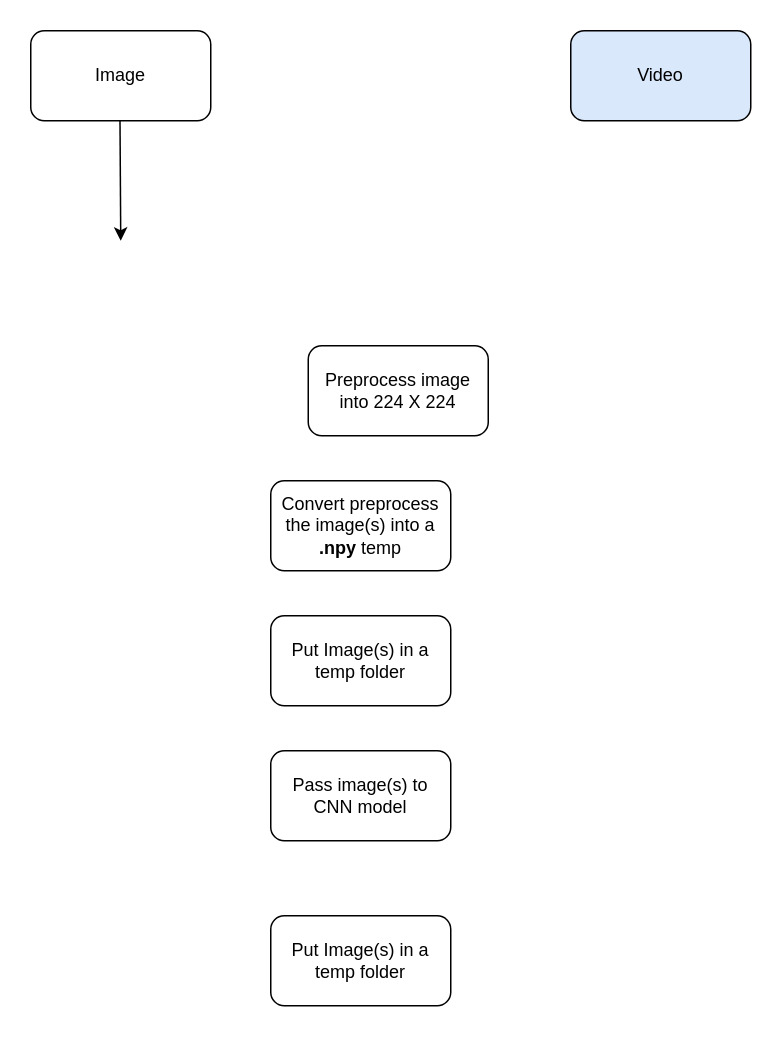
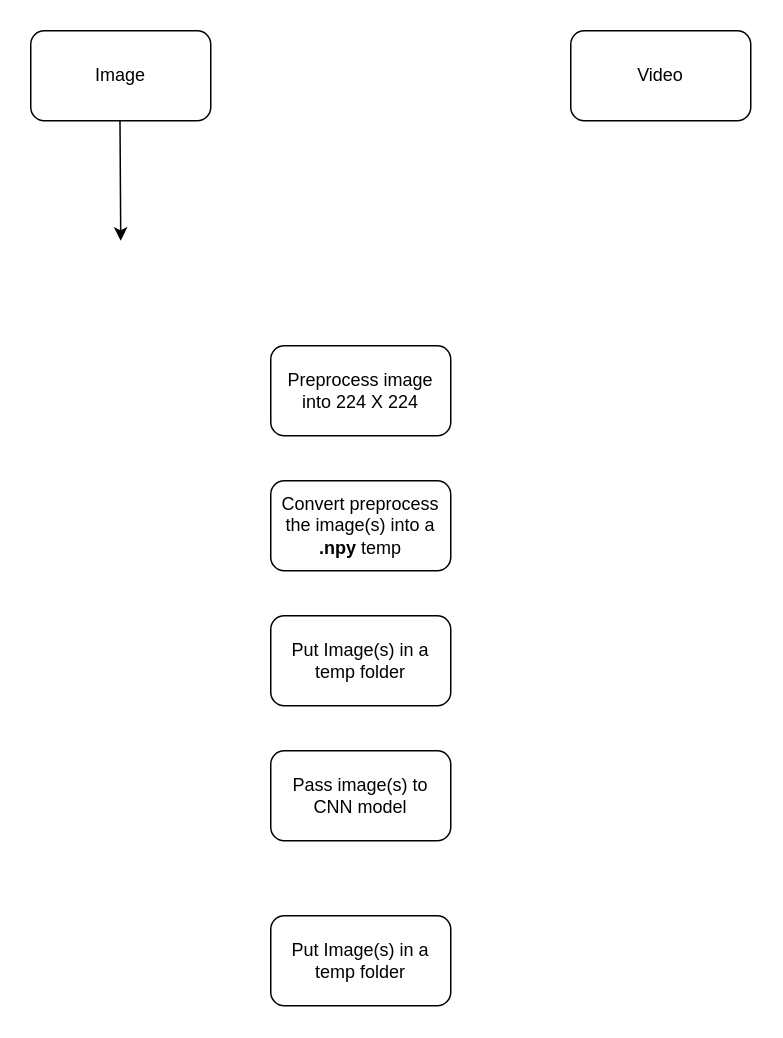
node "Video": fillcolor #dae8fc -> #ffffff
node "Preprocess image into 224 X 224": moved (398, 391) -> (361, 391)
